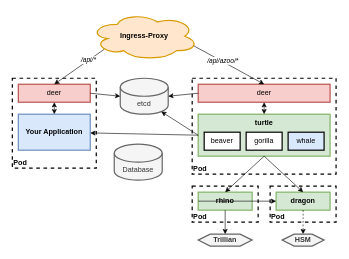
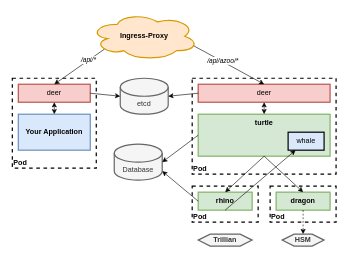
edge "turtle" -> "etcd": removed
edge "turtle" -> "Your Application": now "turtle" -> "Database"
node "beaver": removed
node "gorilla": removed
edge "rhino" -> "dragon": now "rhino" -> "Database"
edge "rhino" -> "Trillian": now "rhino" -> "whale"
